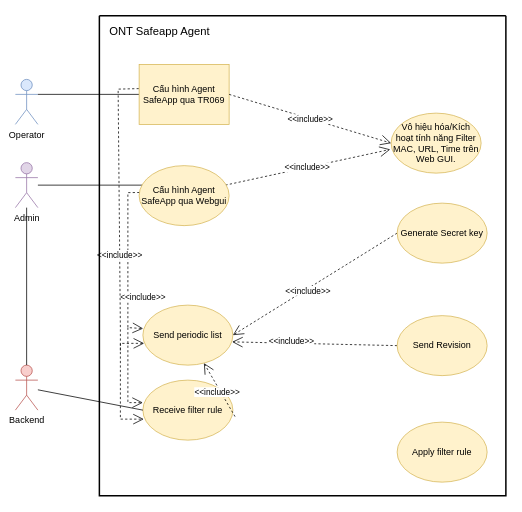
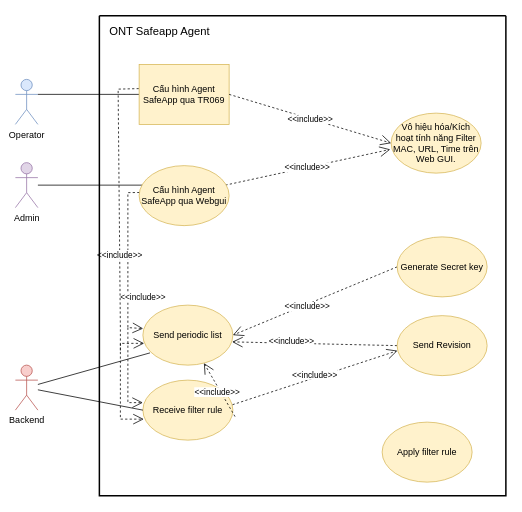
node "Generate Secret key": moved (442, 233) -> (442, 267)
edge "Admin" -- "Backend": now "Send periodic list" -- "Backend"
edge "Receive filter rule" -> "Send Revision": added, label "<<include>>"
node "Apply filter rule": moved (442, 452) -> (427, 452)
